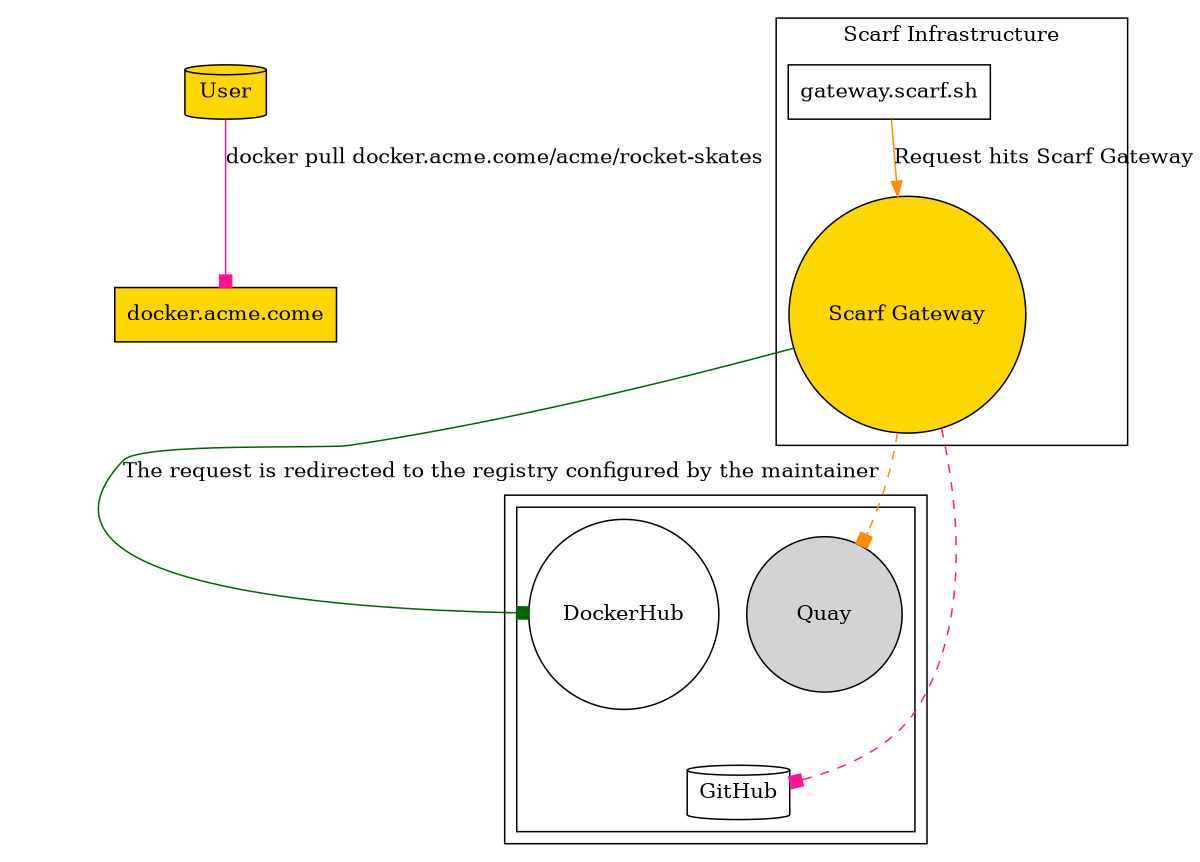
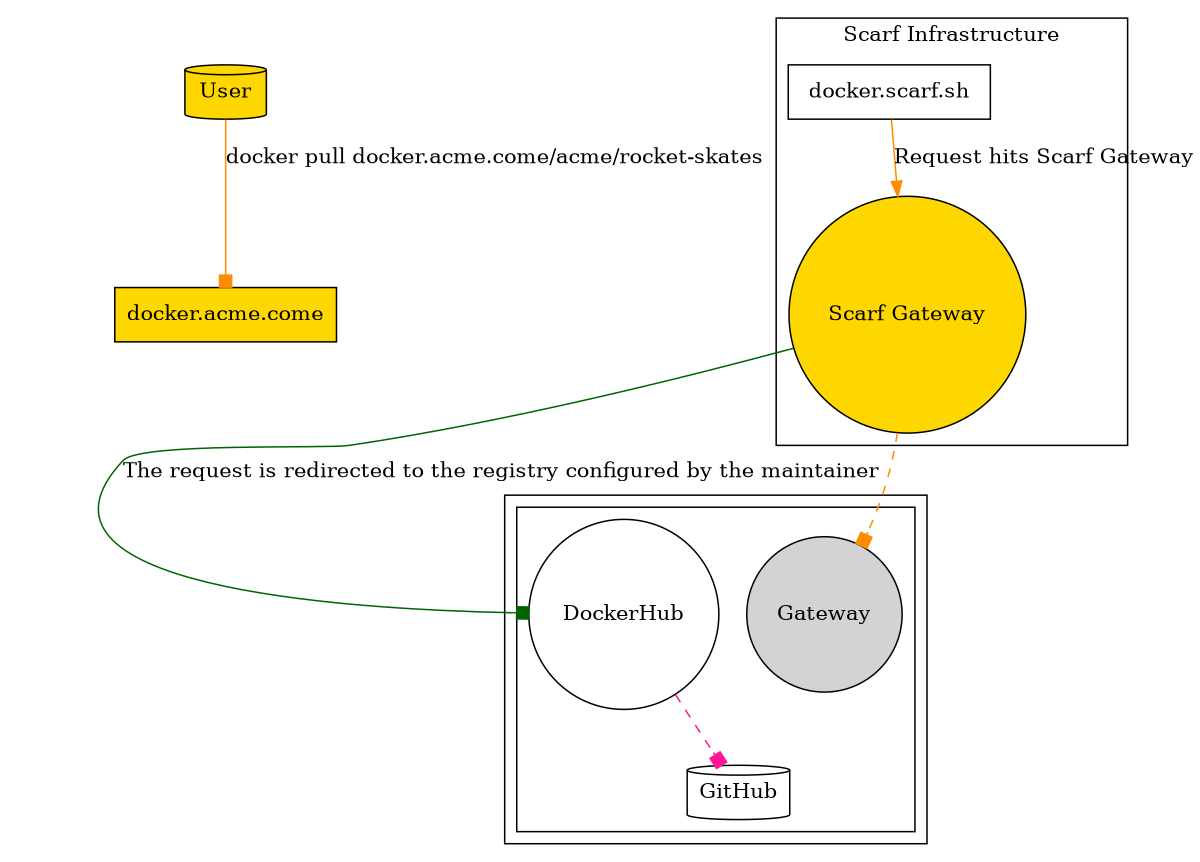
node "gateway.scarf.sh": label "gateway.scarf.sh" -> "docker.scarf.sh"
edge "User" -> "docker.acme.come": color deeppink -> darkorange
node "Quay": label "Quay" -> "Gateway"
edge "Scarf Gateway" -> "GitHub": now "DockerHub" -> "GitHub"
